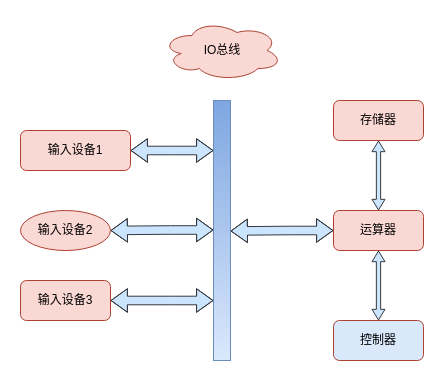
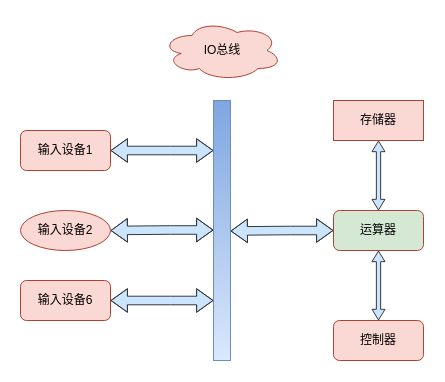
node "存储器": shape rounded rectangle -> rectangle
node "输入设备1": size 110x40 -> 90x40
node "运算器": fillcolor #fad9d5 -> #d5e8d4
node "输入设备3": label "输入设备3" -> "输入设备6"
node "控制器": fillcolor #dae8fc -> #fad9d5
